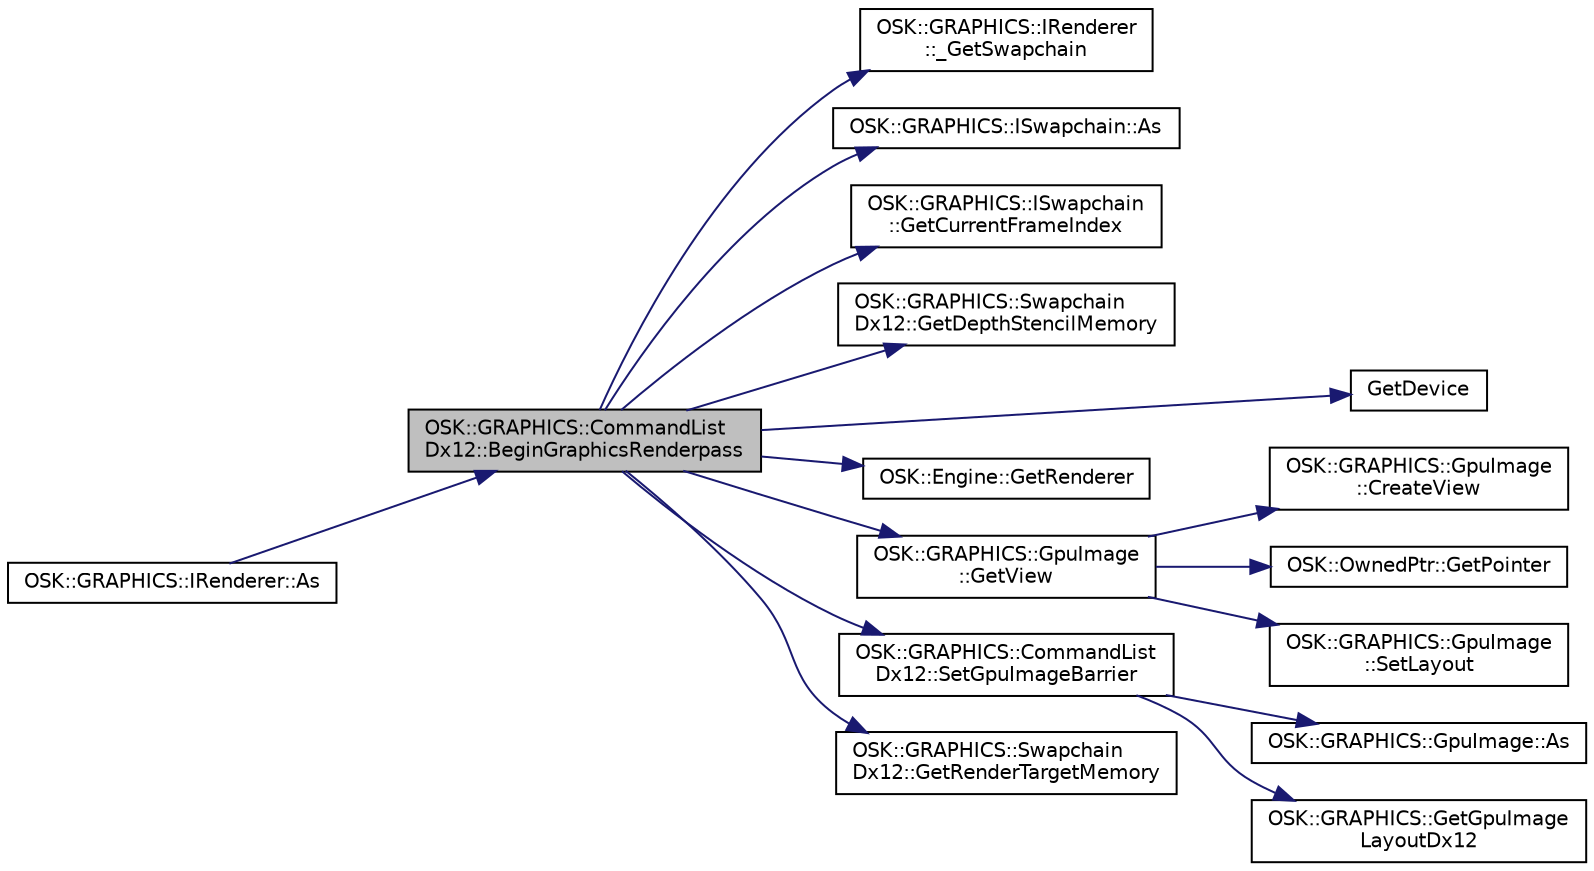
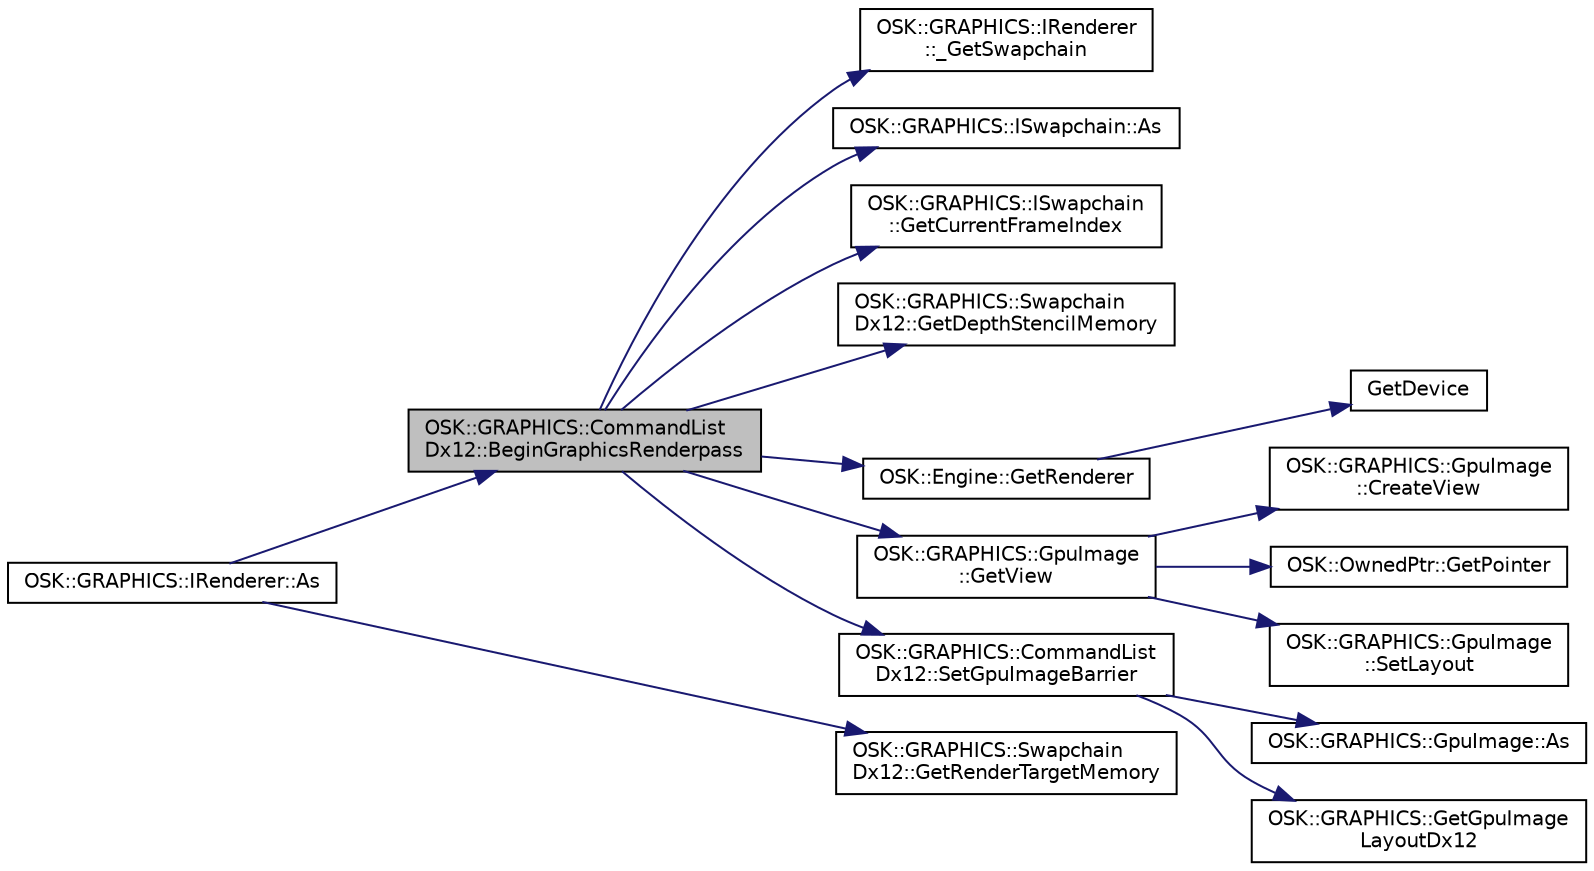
edge "OSK::GRAPHICS::CommandList Dx12::BeginGraphicsRenderpass" -> "GetDevice": now "OSK::Engine::GetRenderer" -> "GetDevice"
edge "OSK::GRAPHICS::CommandList Dx12::BeginGraphicsRenderpass" -> "OSK::GRAPHICS::Swapchain Dx12::GetRenderTargetMemory": now "OSK::GRAPHICS::IRenderer::As" -> "OSK::GRAPHICS::Swapchain Dx12::GetRenderTargetMemory"
